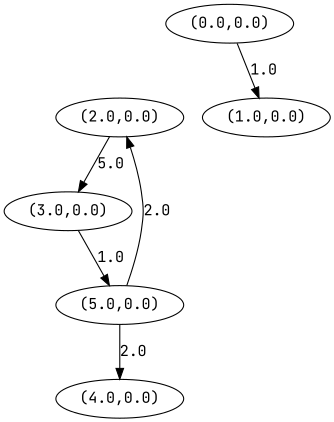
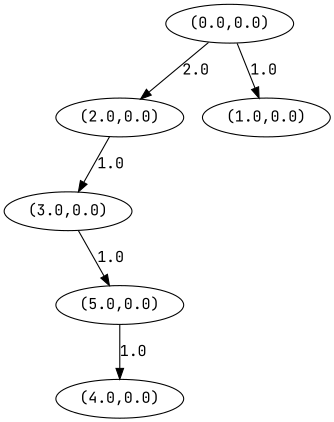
edge "(2.0,0.0)" -> "(3.0,0.0)": label "5.0" -> "1.0"
edge "(5.0,0.0)" -> "(2.0,0.0)": now "(0.0,0.0)" -> "(2.0,0.0)"
edge "(5.0,0.0)" -> "(4.0,0.0)": label "2.0" -> "1.0"
